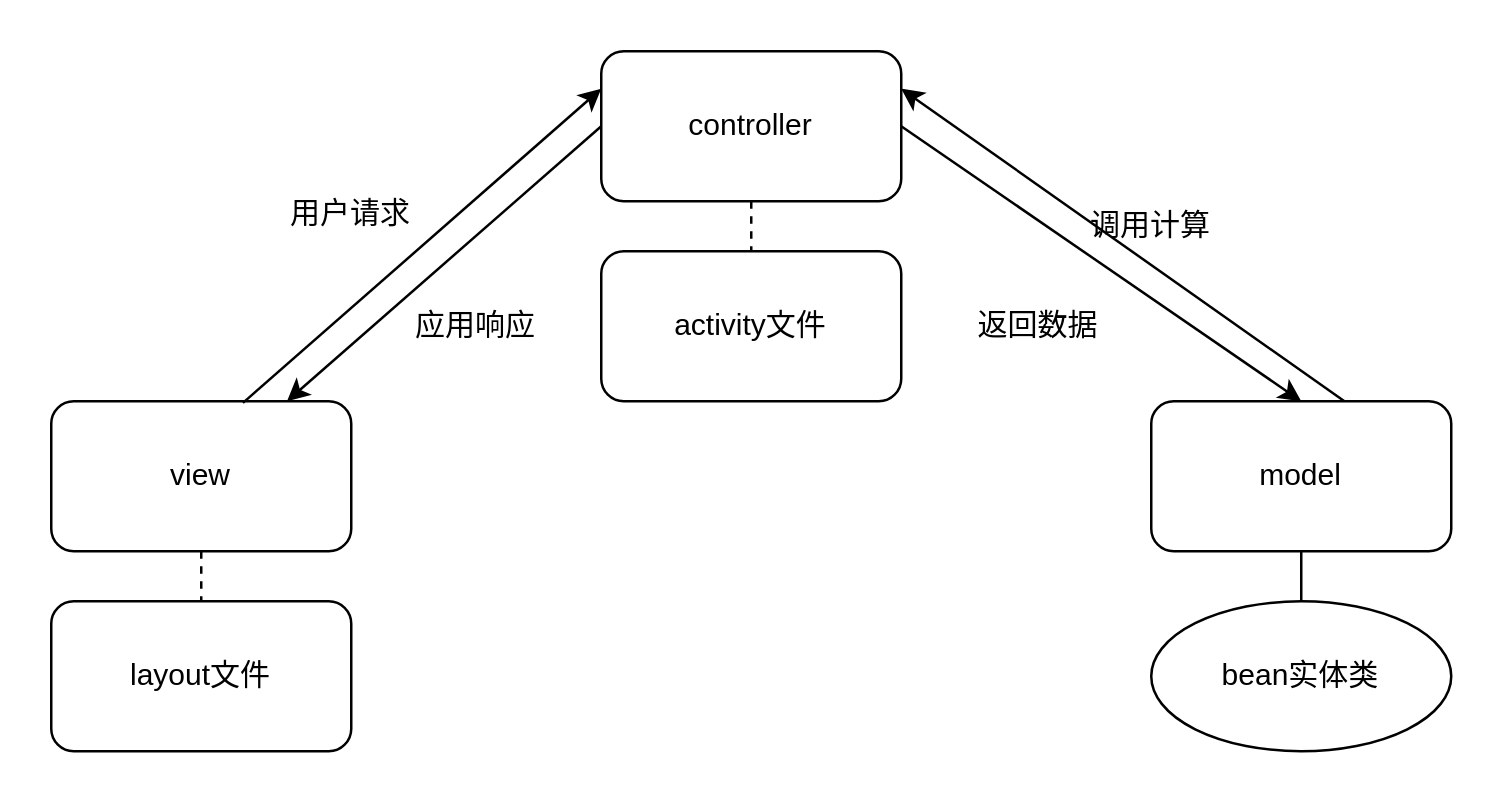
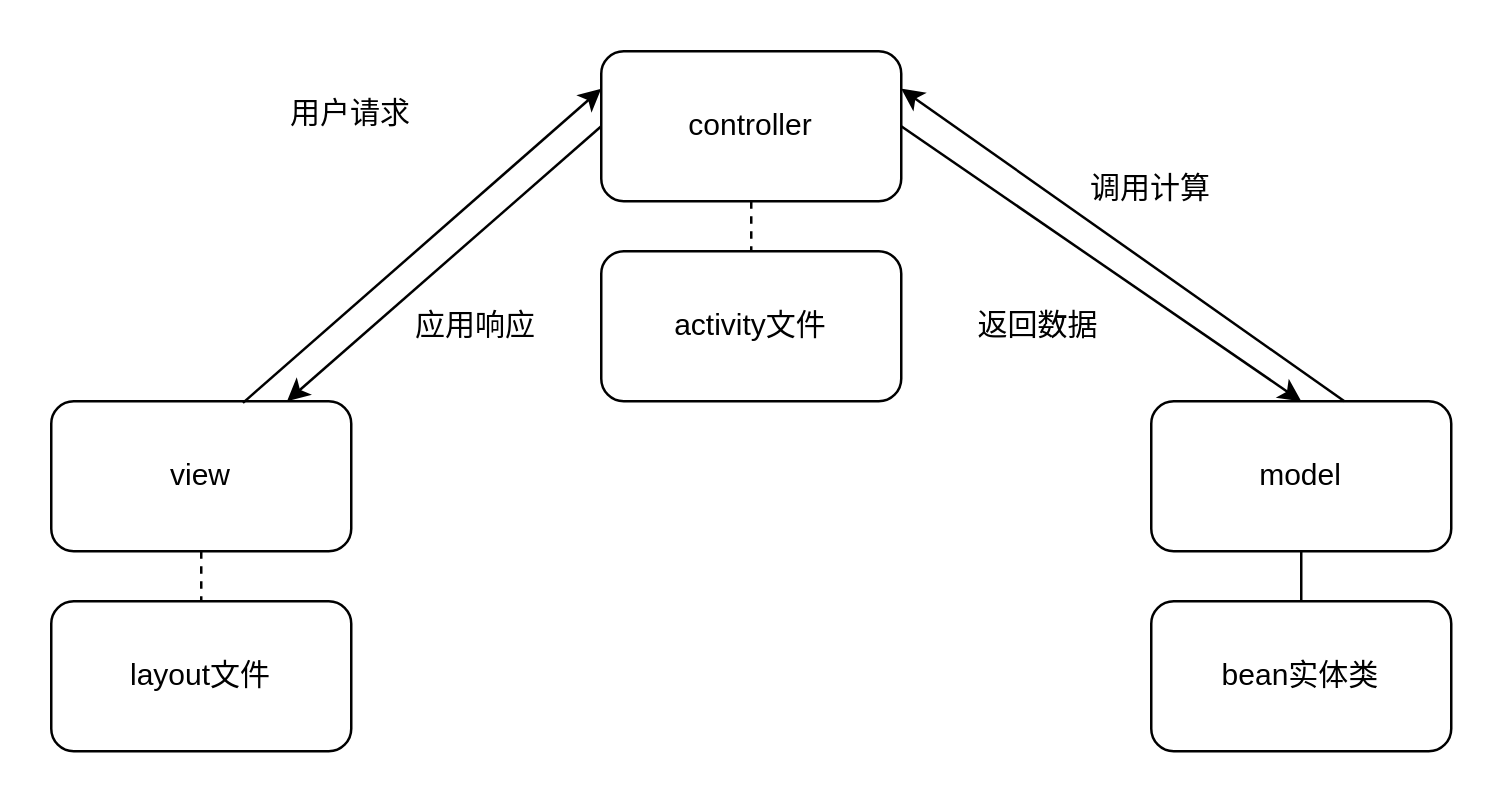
node "用户请求": moved (351, 214) -> (351, 114)
node "调用计算": moved (1151, 226) -> (1151, 189)
node "bean实体类": shape ellipse -> rounded rectangle
